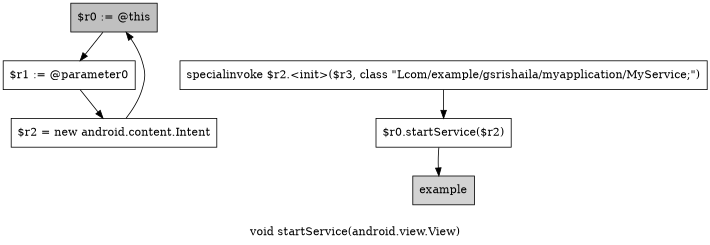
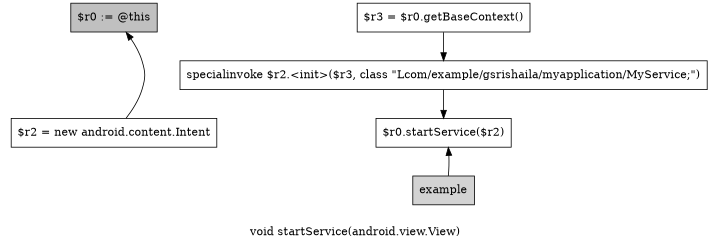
node "$r3 = $r0.getBaseContext()": added
node "$r1 := @parameter0": removed
edge "$r0.startService($r2)" -> "example": reversed
